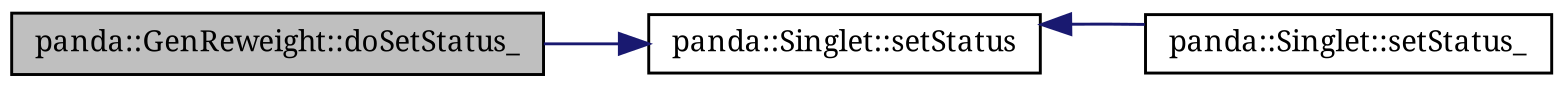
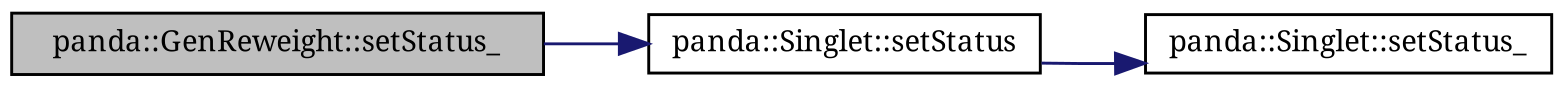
edge "panda::Singlet::setStatus_" -> "panda::Singlet::setStatus": reversed
node "panda::GenReweight::doSetStatus_": label "panda::GenReweight::doSetStatus_" -> "panda::GenReweight::setStatus_"
